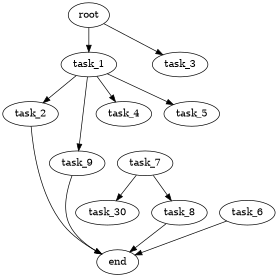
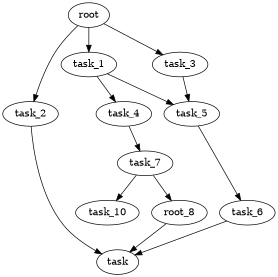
edge "task_3" -> "task_5": added
edge "task_1" -> "task_2": now "root" -> "task_2"
edge "task_4" -> "task_7": added
edge "task_5" -> "task_6": added
node "task_9": removed
node "task_30": label "task_30" -> "task_10"
node "task_8": label "task_8" -> "root_8"
node "end": label "end" -> "task"
